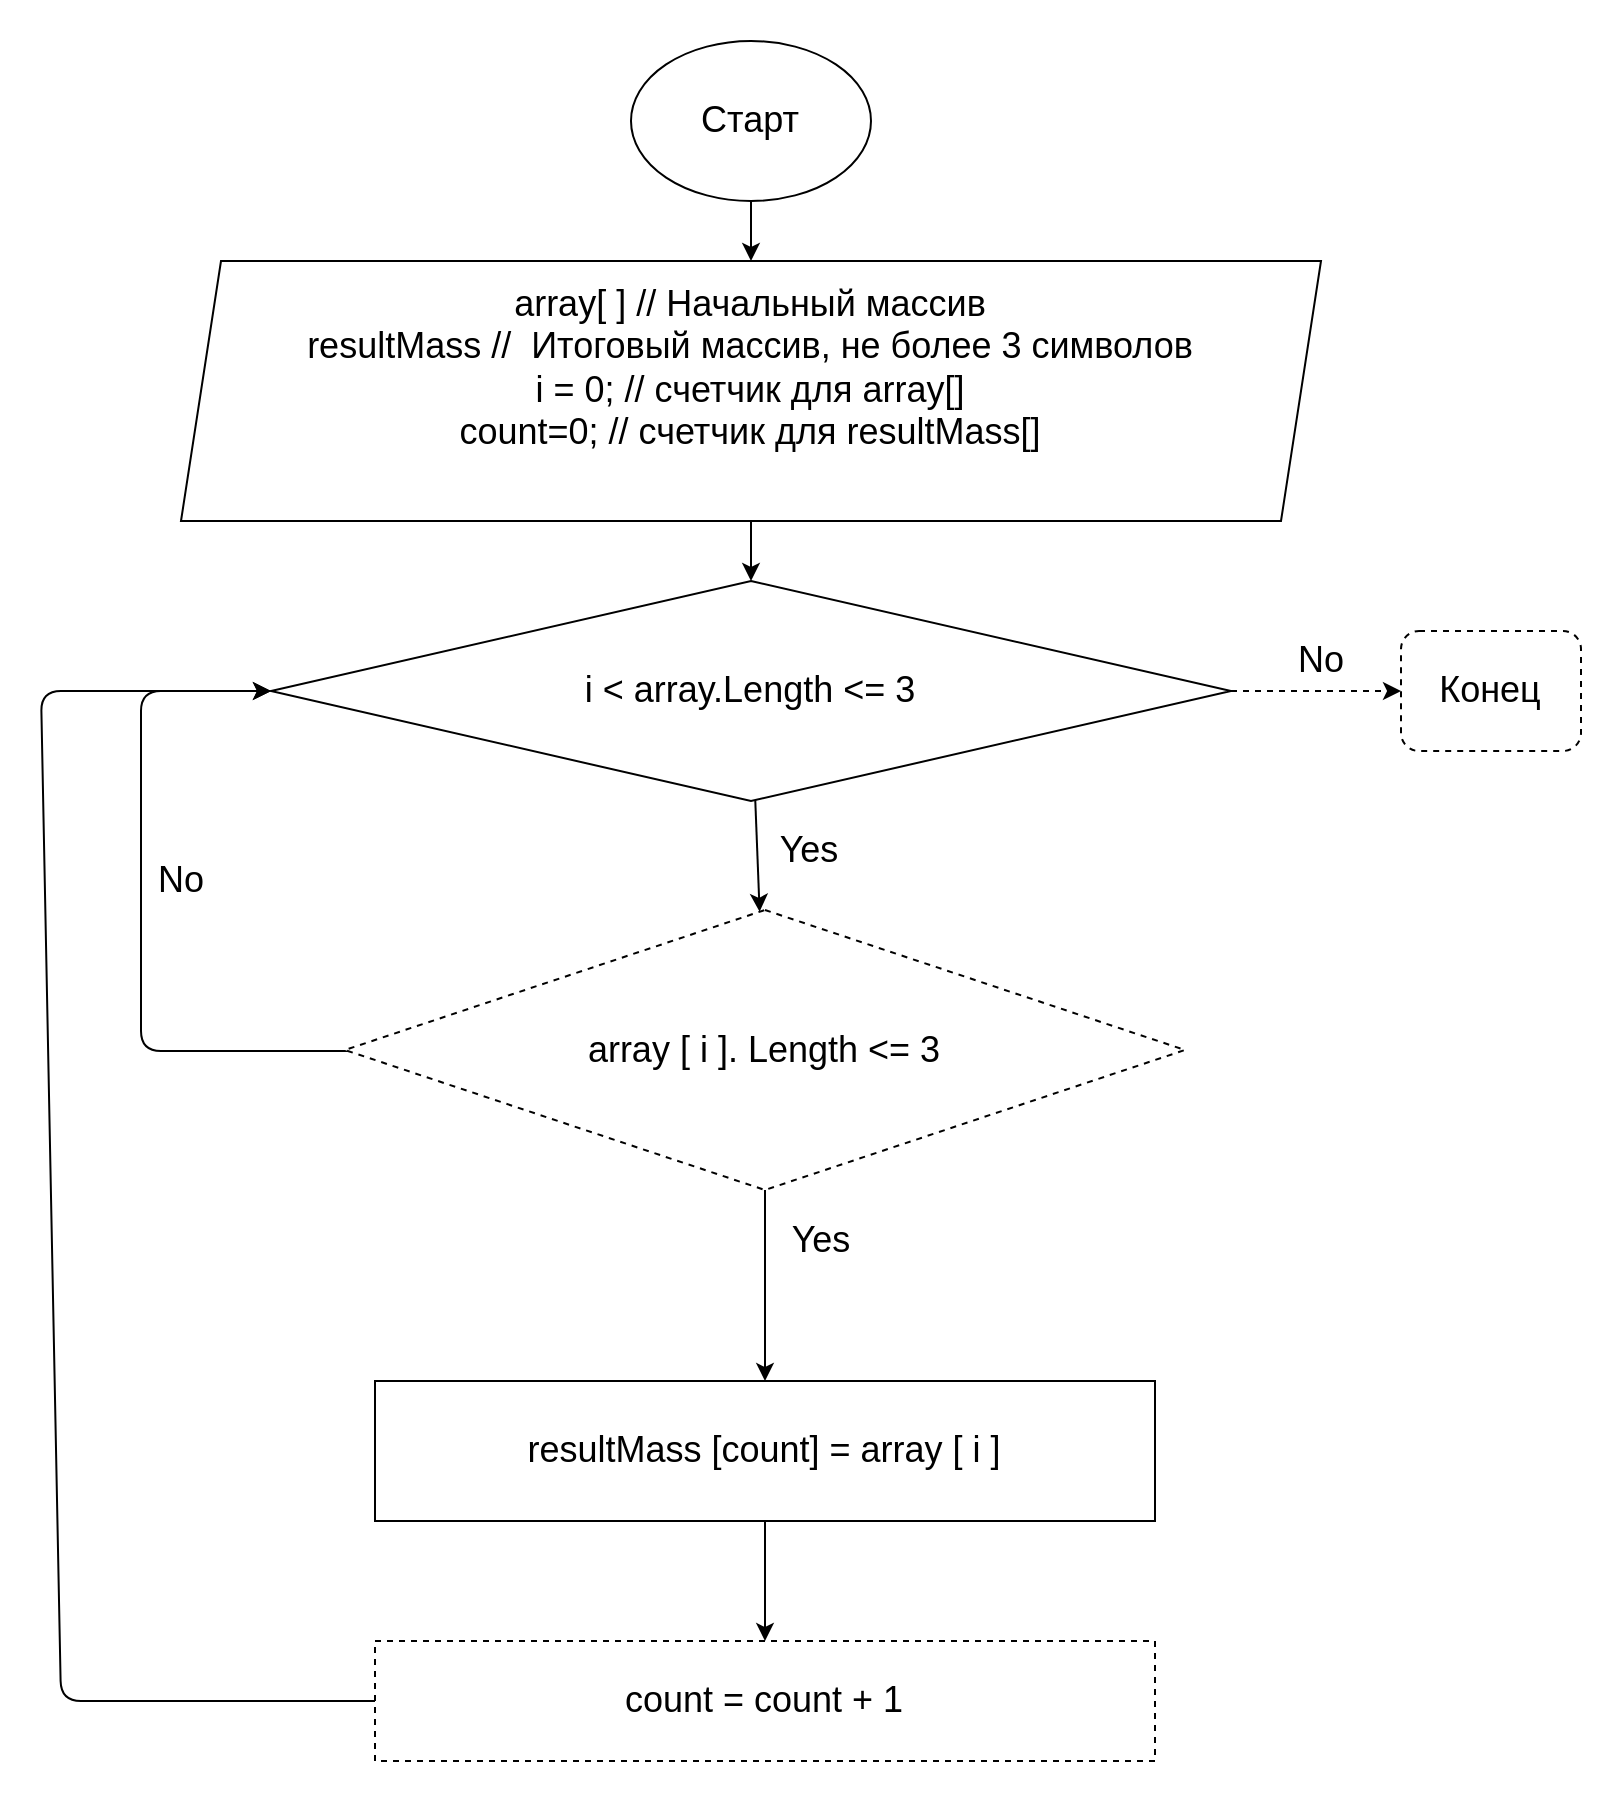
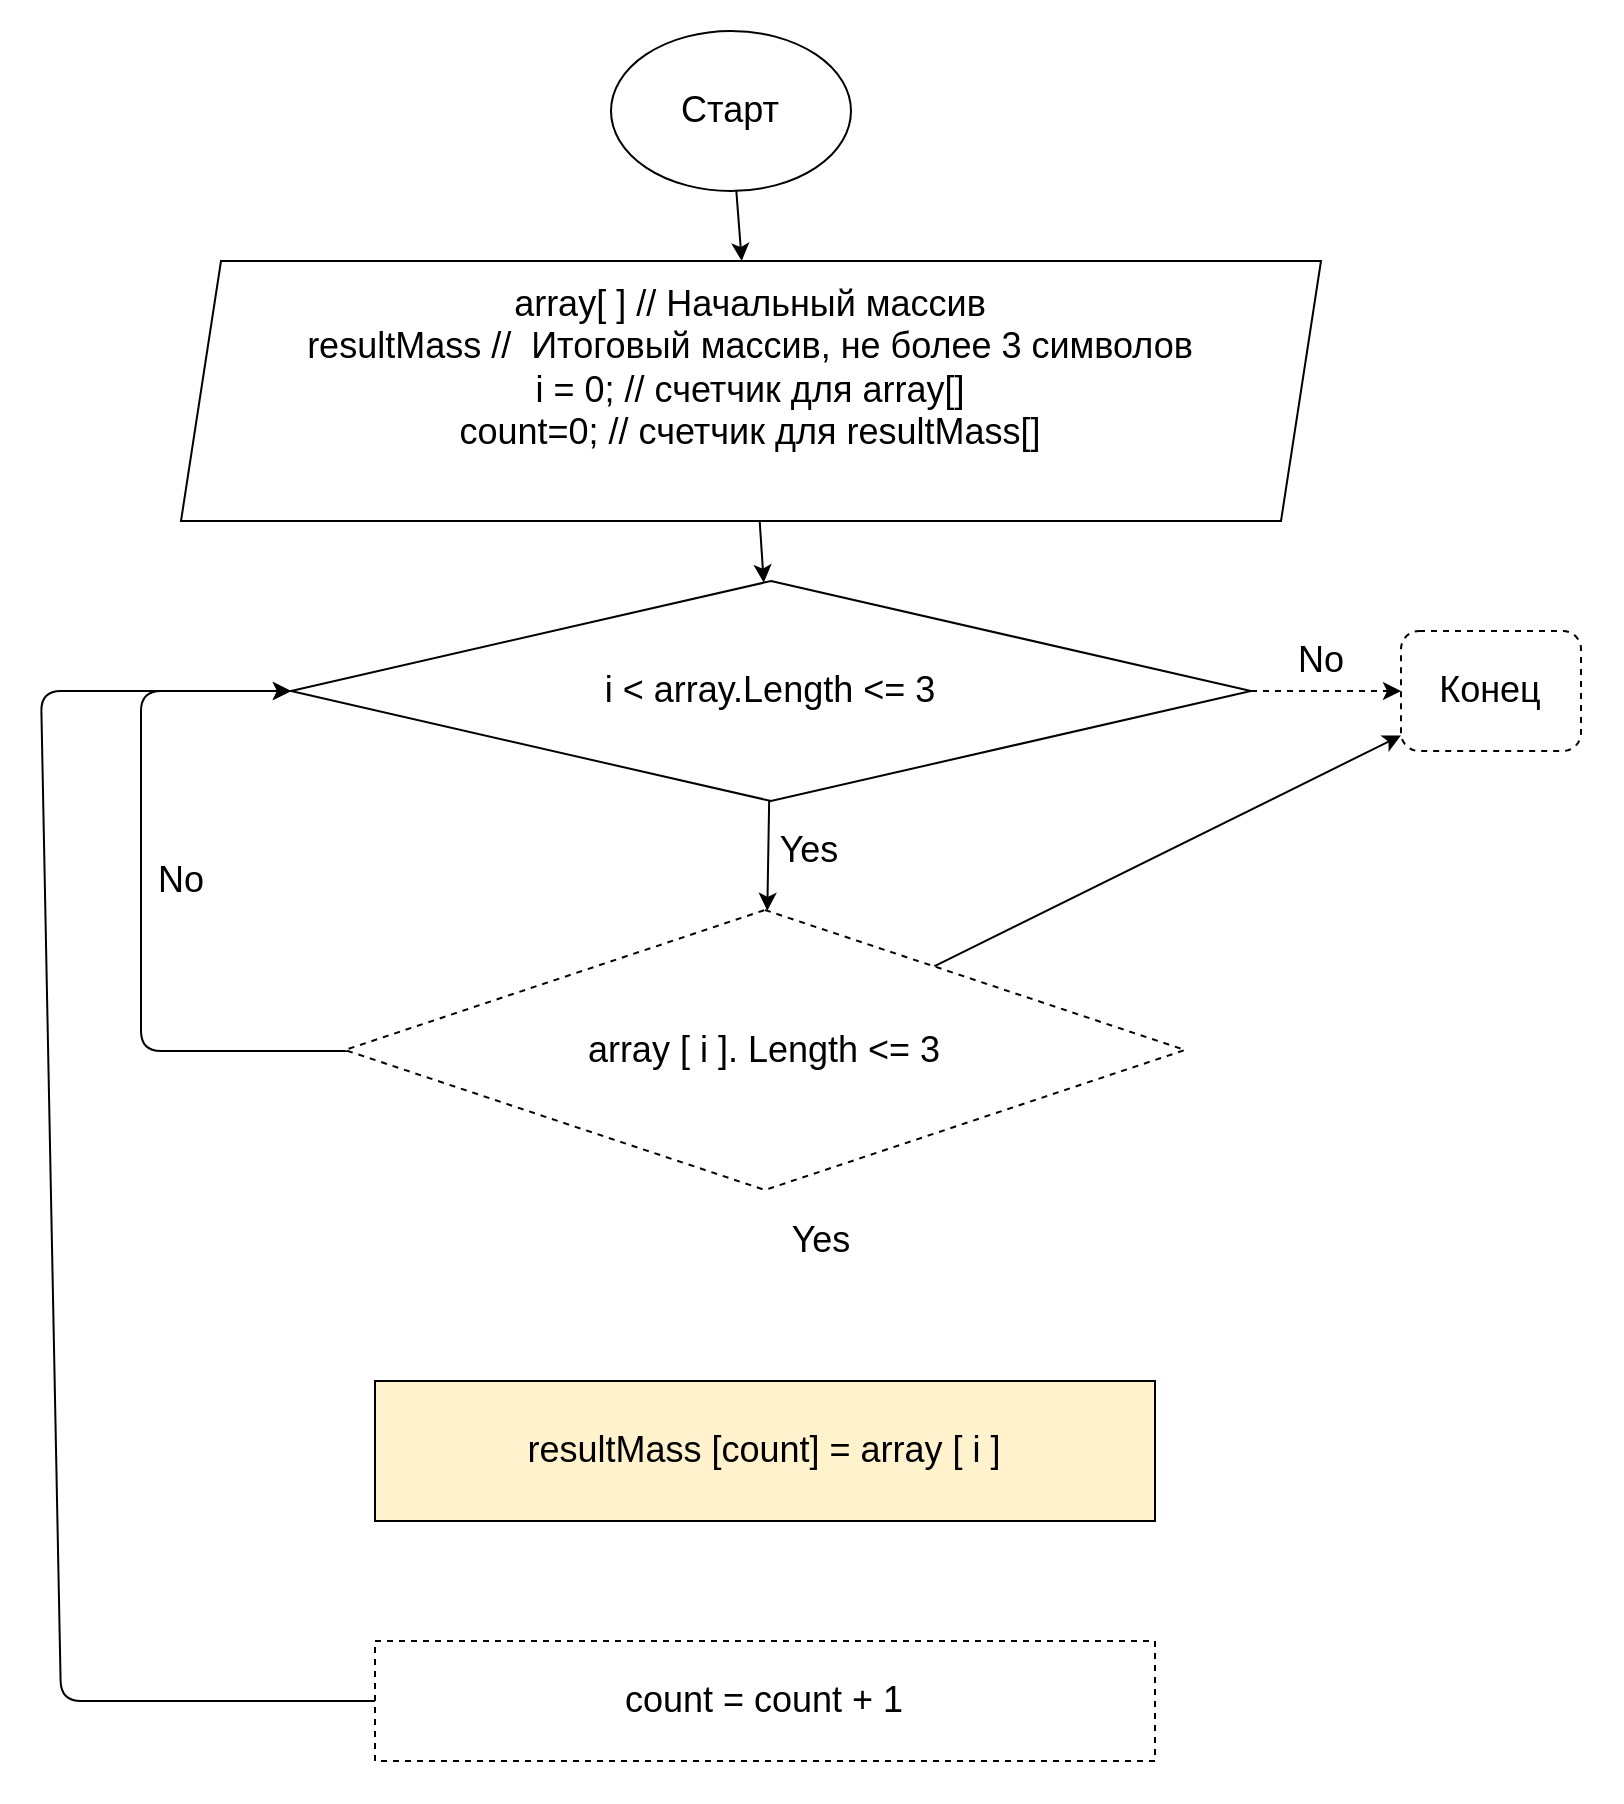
node "Старт": moved (751, 121) -> (731, 111)
node "i < array.Length <= 3": moved (751, 691) -> (771, 691)
edge "array [ i ]. Length <= 3" -> "resultMass [count] = array [ i ]": now "array [ i ]. Length <= 3" -> "Конец"
node "resultMass [count] = array [ i ]": fillcolor #ffffff -> #fff2cc
edge "resultMass [count] = array [ i ]" -> "count = count + 1": removed
